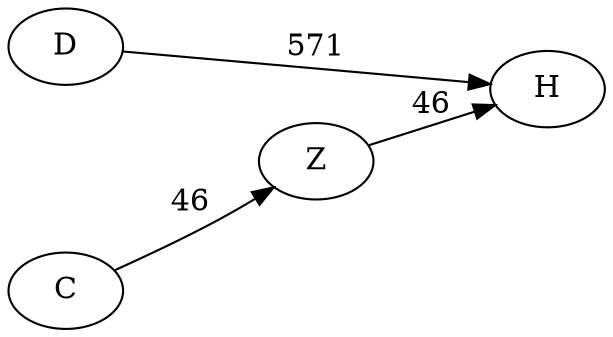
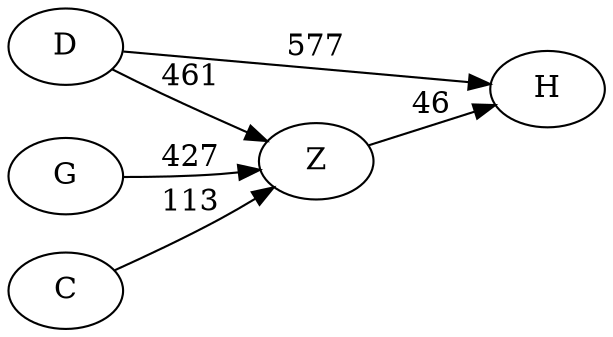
edge "D" -> "H": label "571" -> "577"
edge "D" -> "Z": added, label "461"
node "G": added
edge "C" -> "Z": label "46" -> "113"
